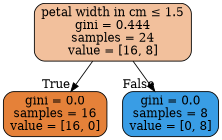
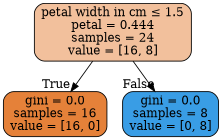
node "petal width in cm ≤ 1.5": text "gini = 0.444" -> "petal = 0.444"
